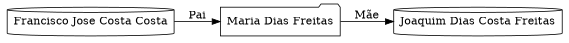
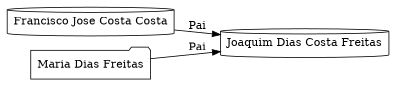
edge "Maria Dias Freitas" -> "Joaquim Dias Costa Freitas": label "Mãe" -> "Pai"
edge "Francisco Jose Costa Costa" -> "Maria Dias Freitas": now "Francisco Jose Costa Costa" -> "Joaquim Dias Costa Freitas"
